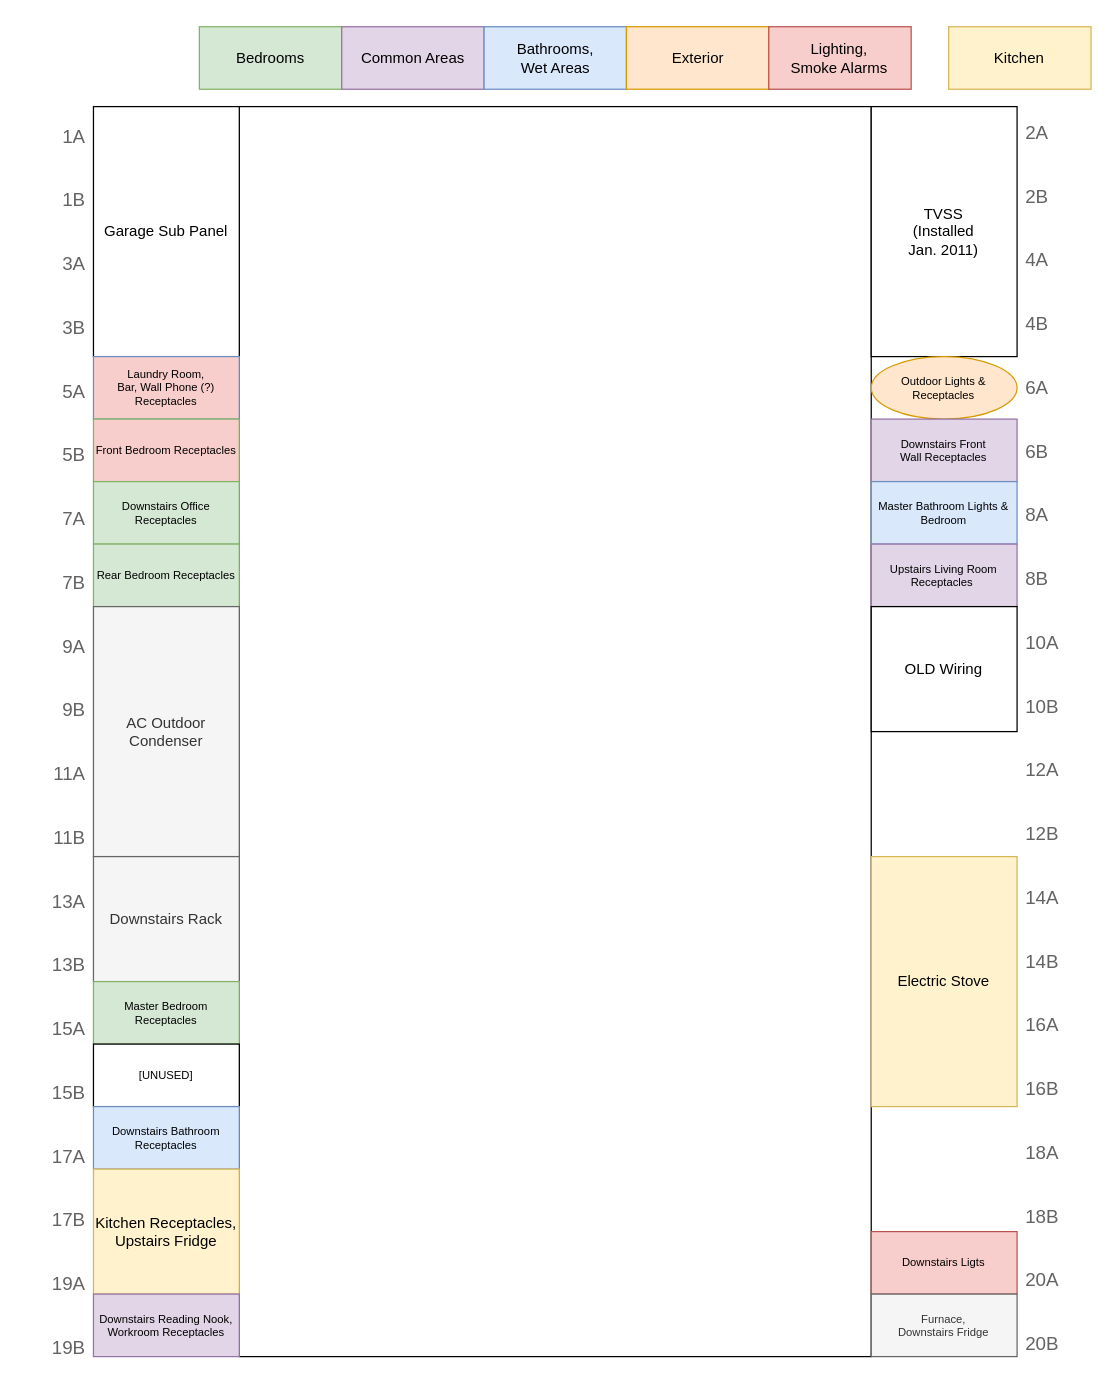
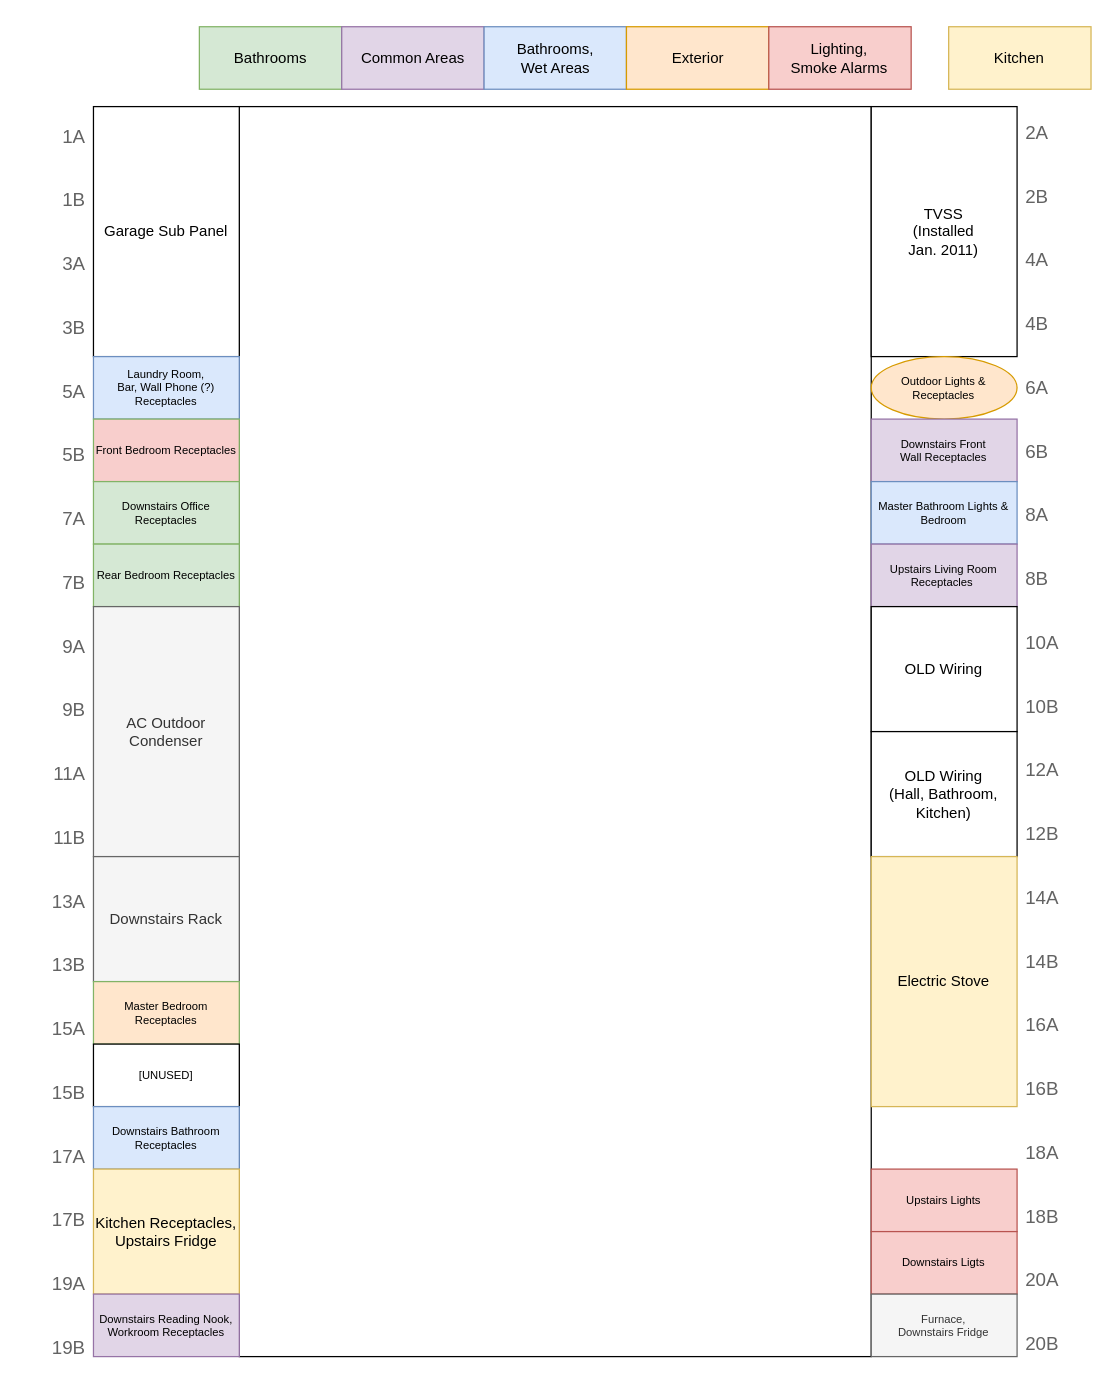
node "Bedrooms": label "Bedrooms" -> "Bathrooms"
node "Laundry Room,Bar, Wall Phone (?) Receptacles": fillcolor #f8cecc -> #dae8fc
node "OLD Wiring(Hall, Bathroom, Kitchen)": added
node "Master Bedroom Receptacles": fillcolor #d5e8d4 -> #ffe6cc
node "Upstairs Lights": added
